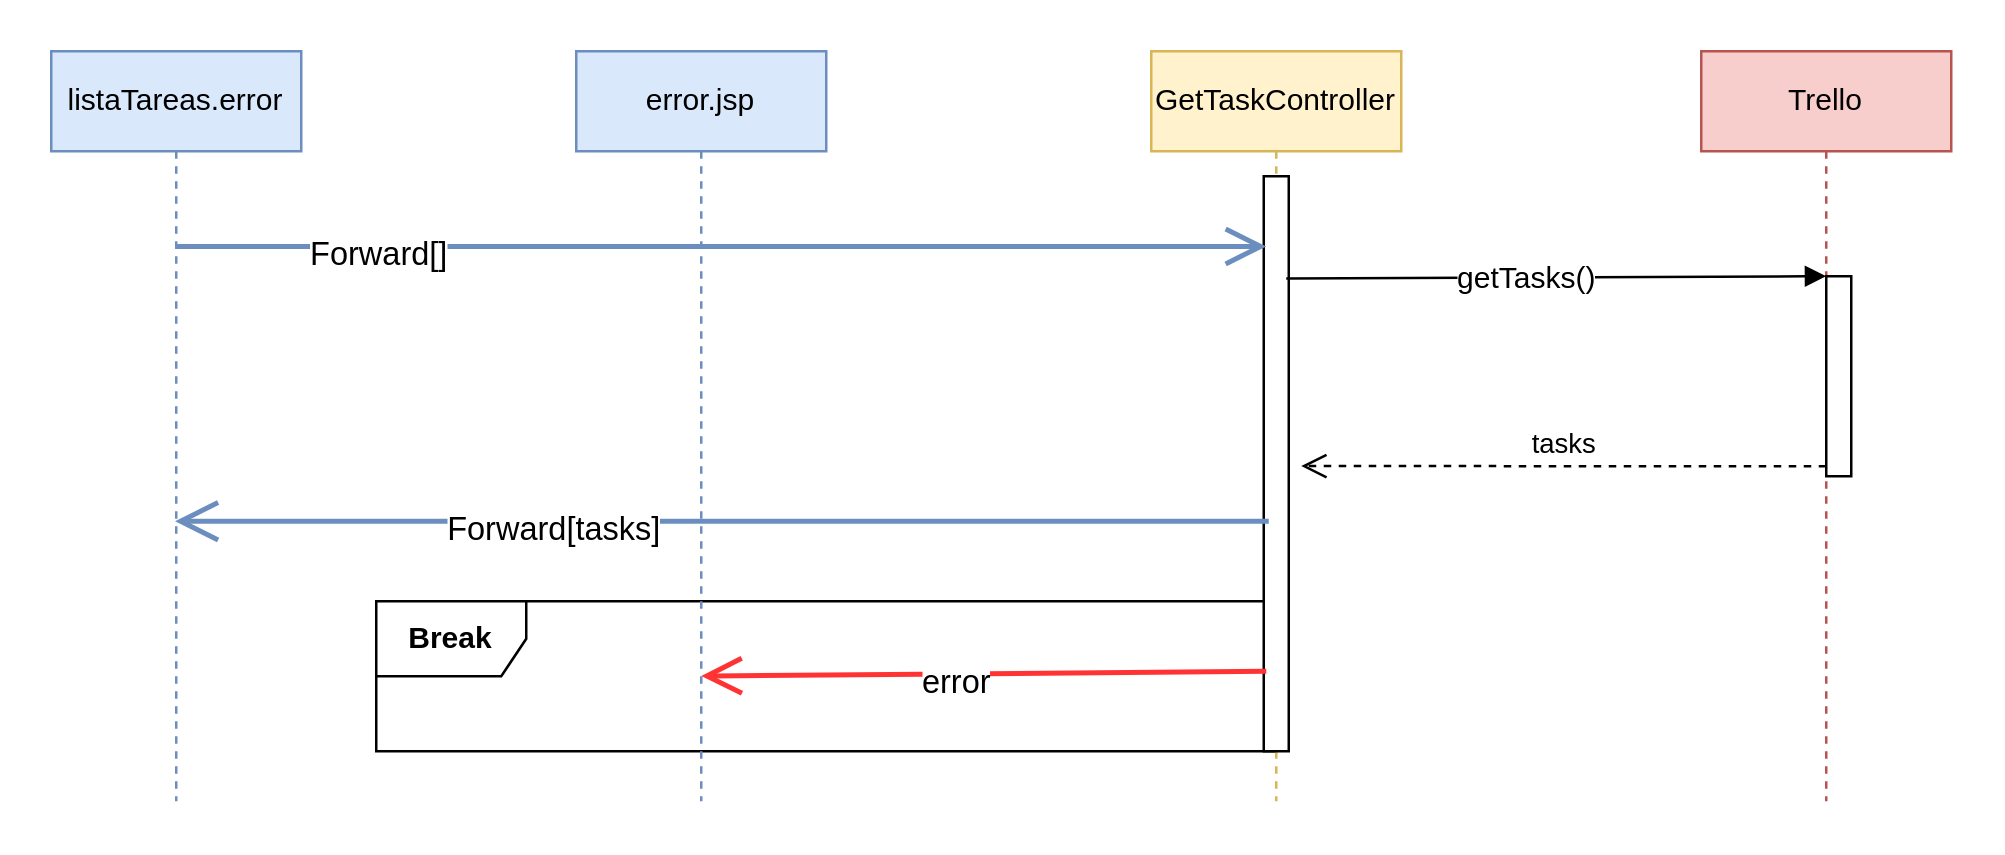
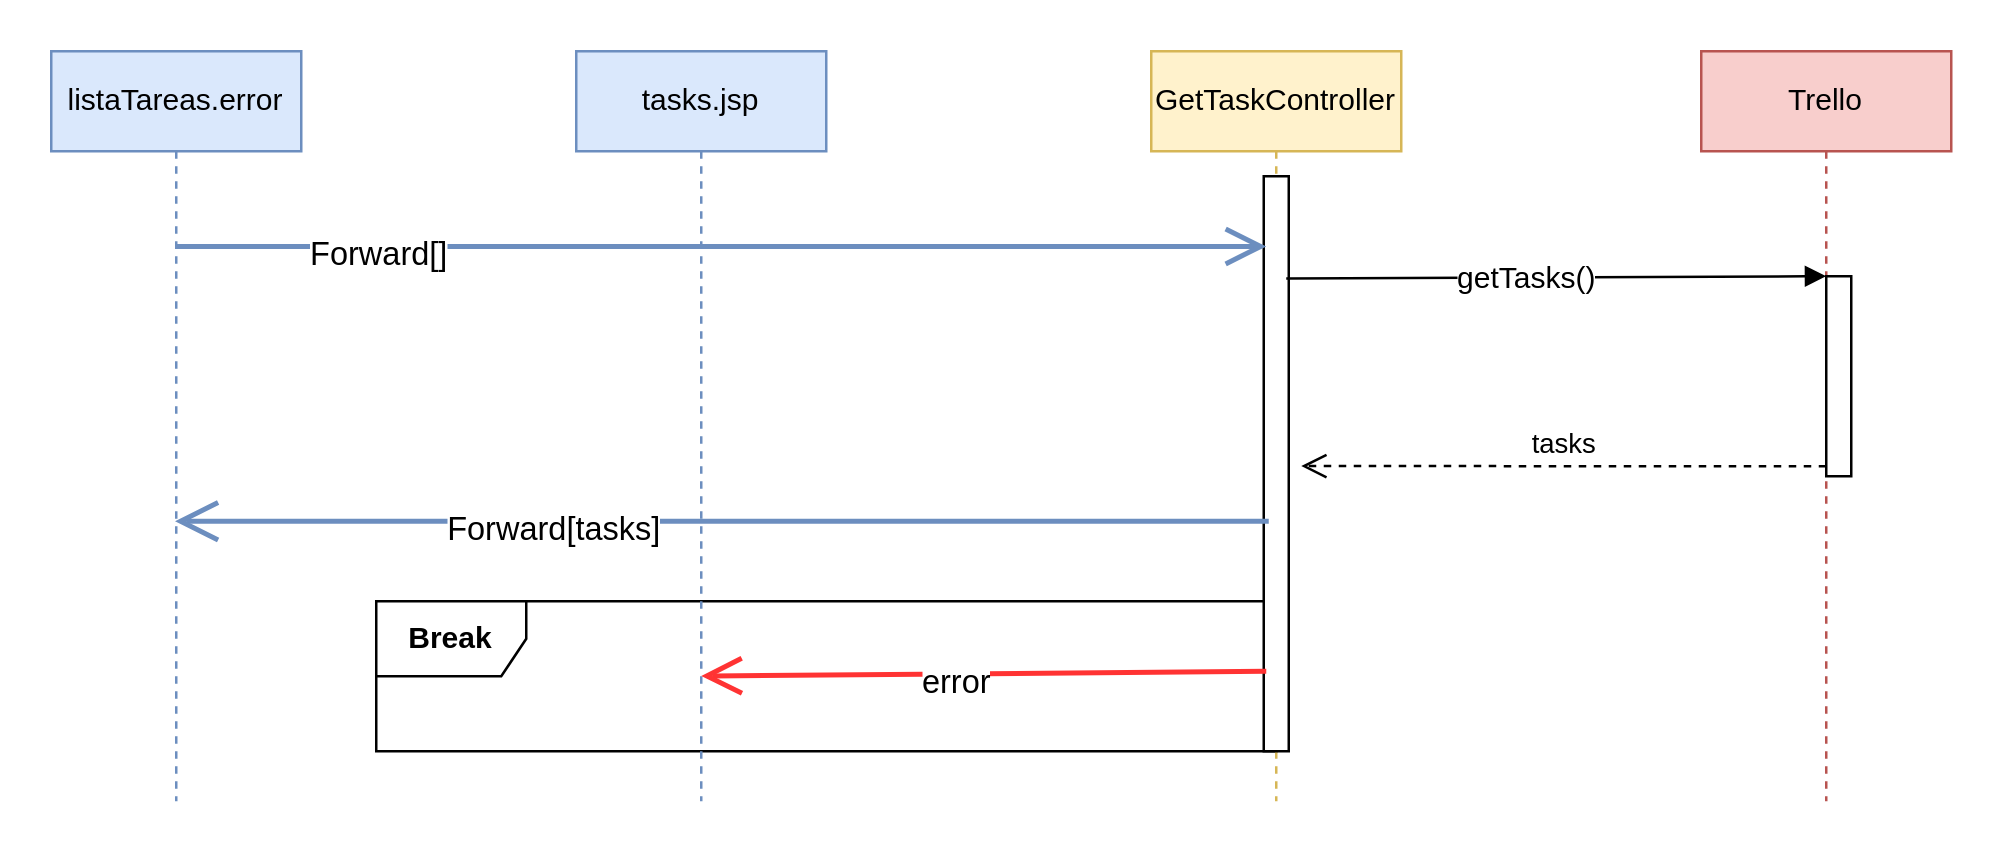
node "error.jsp": label "error.jsp" -> "tasks.jsp"
